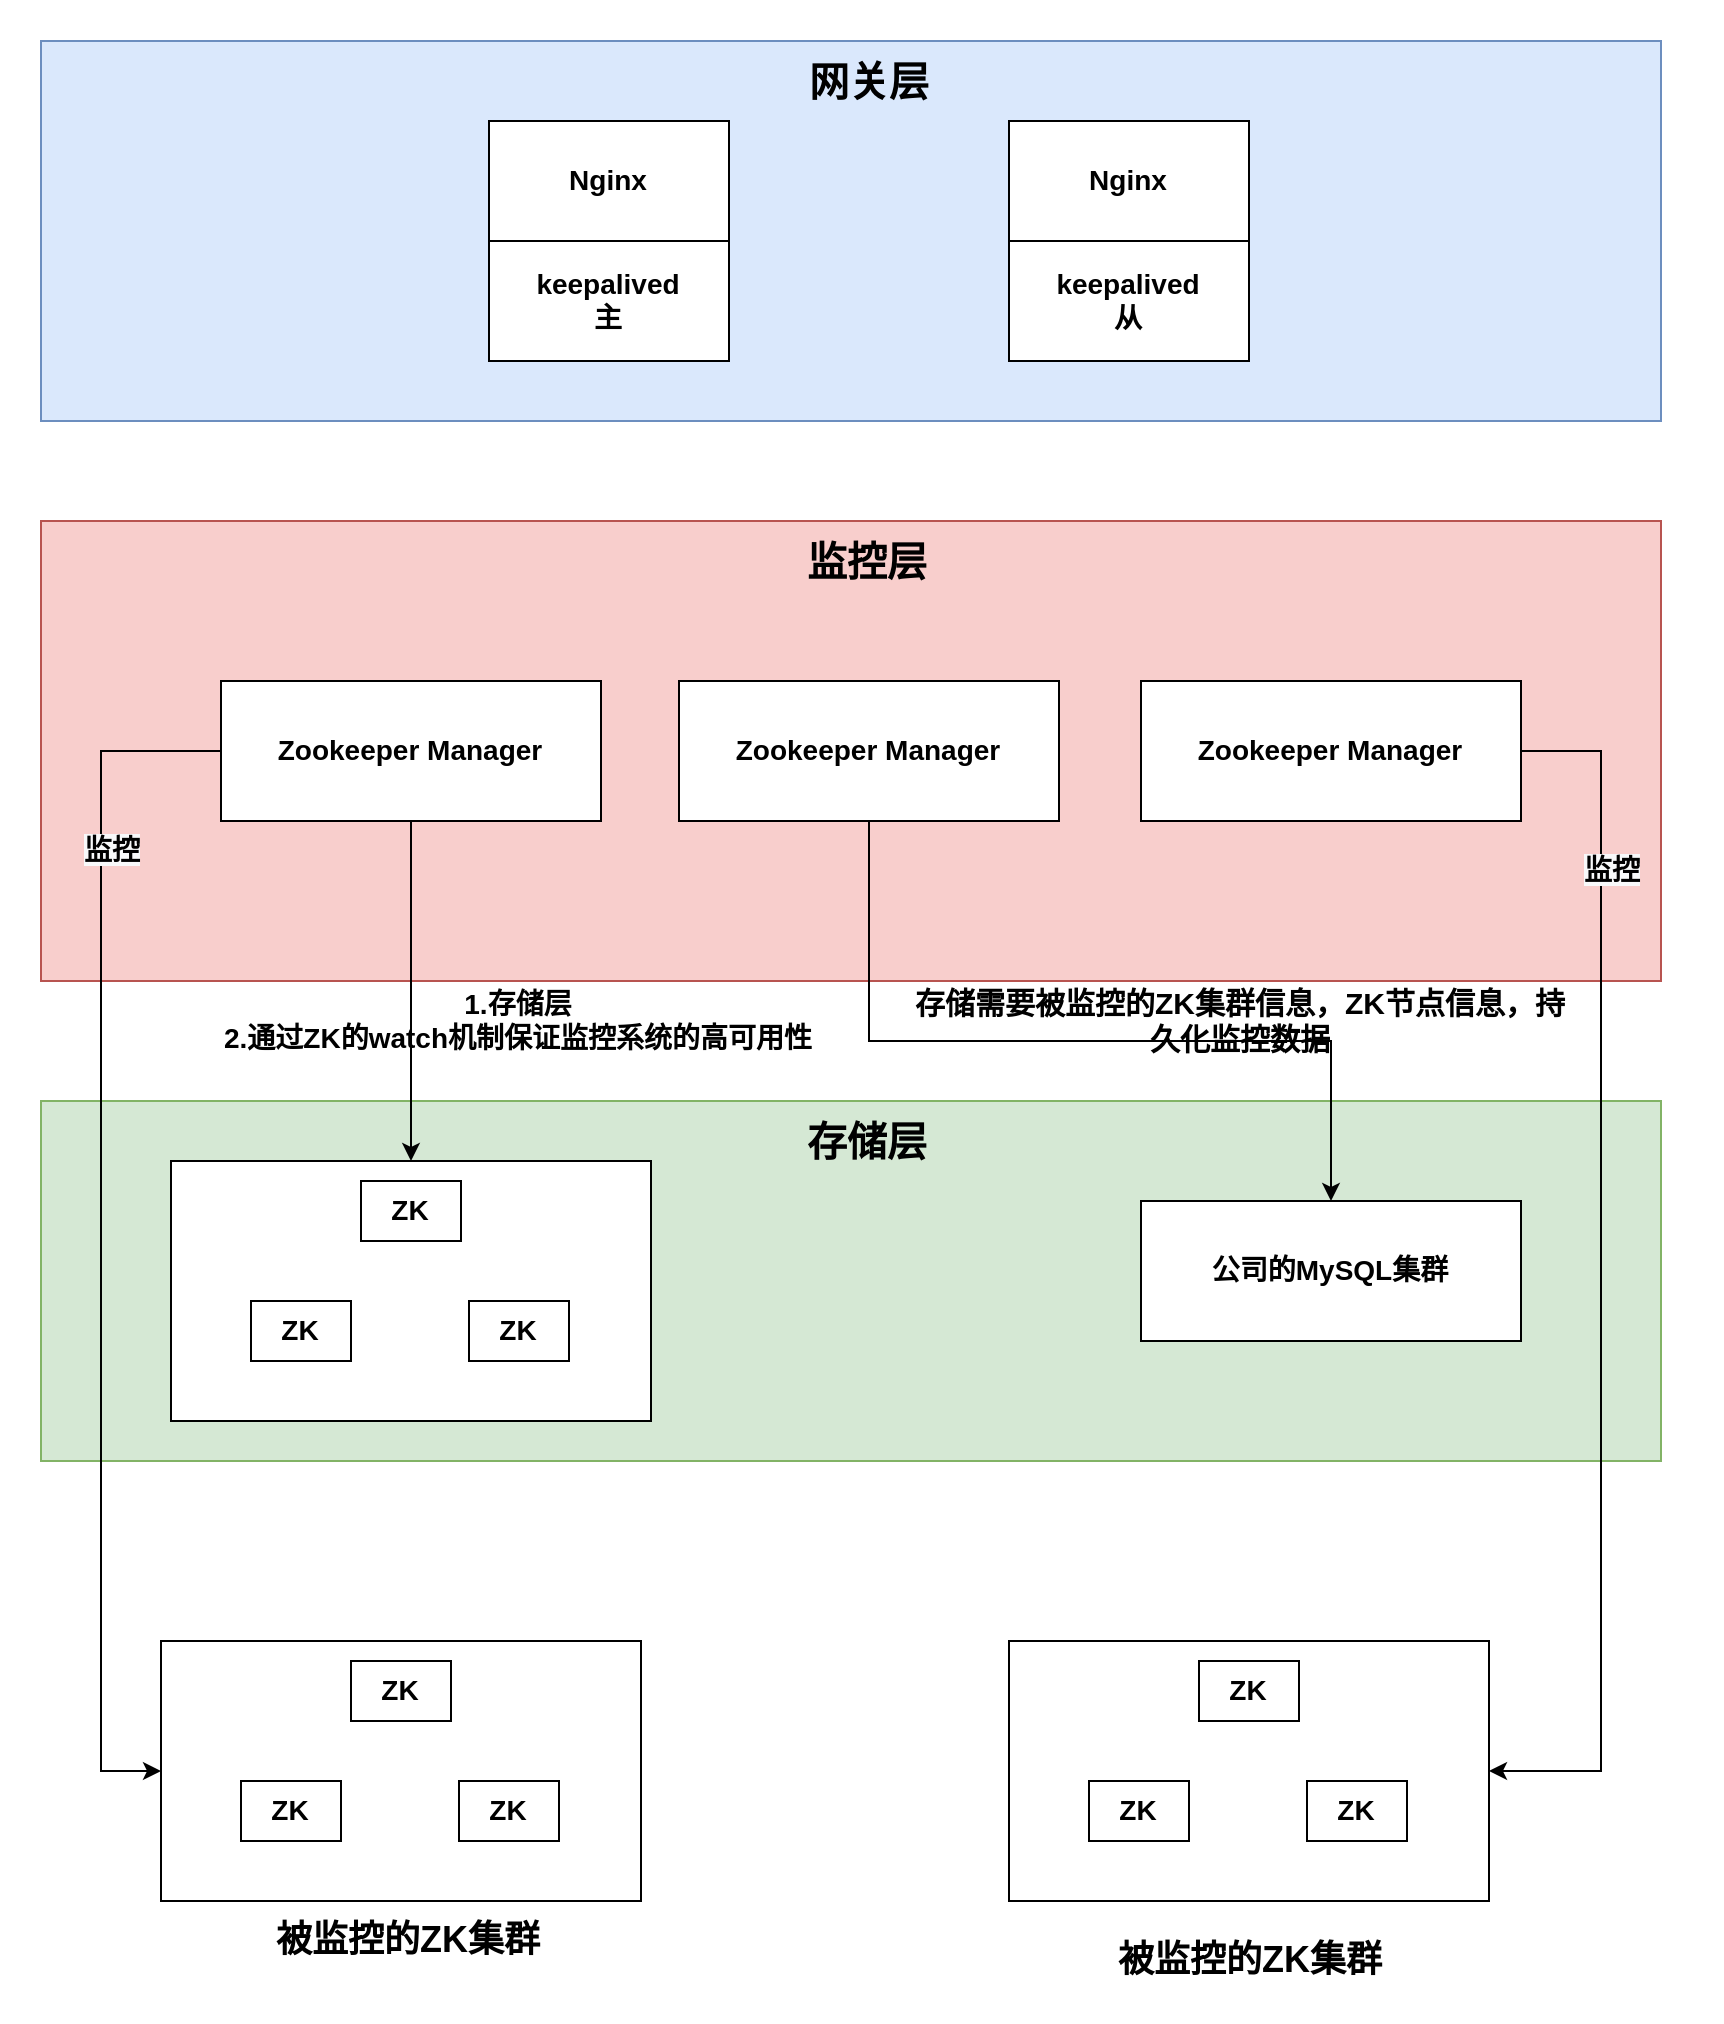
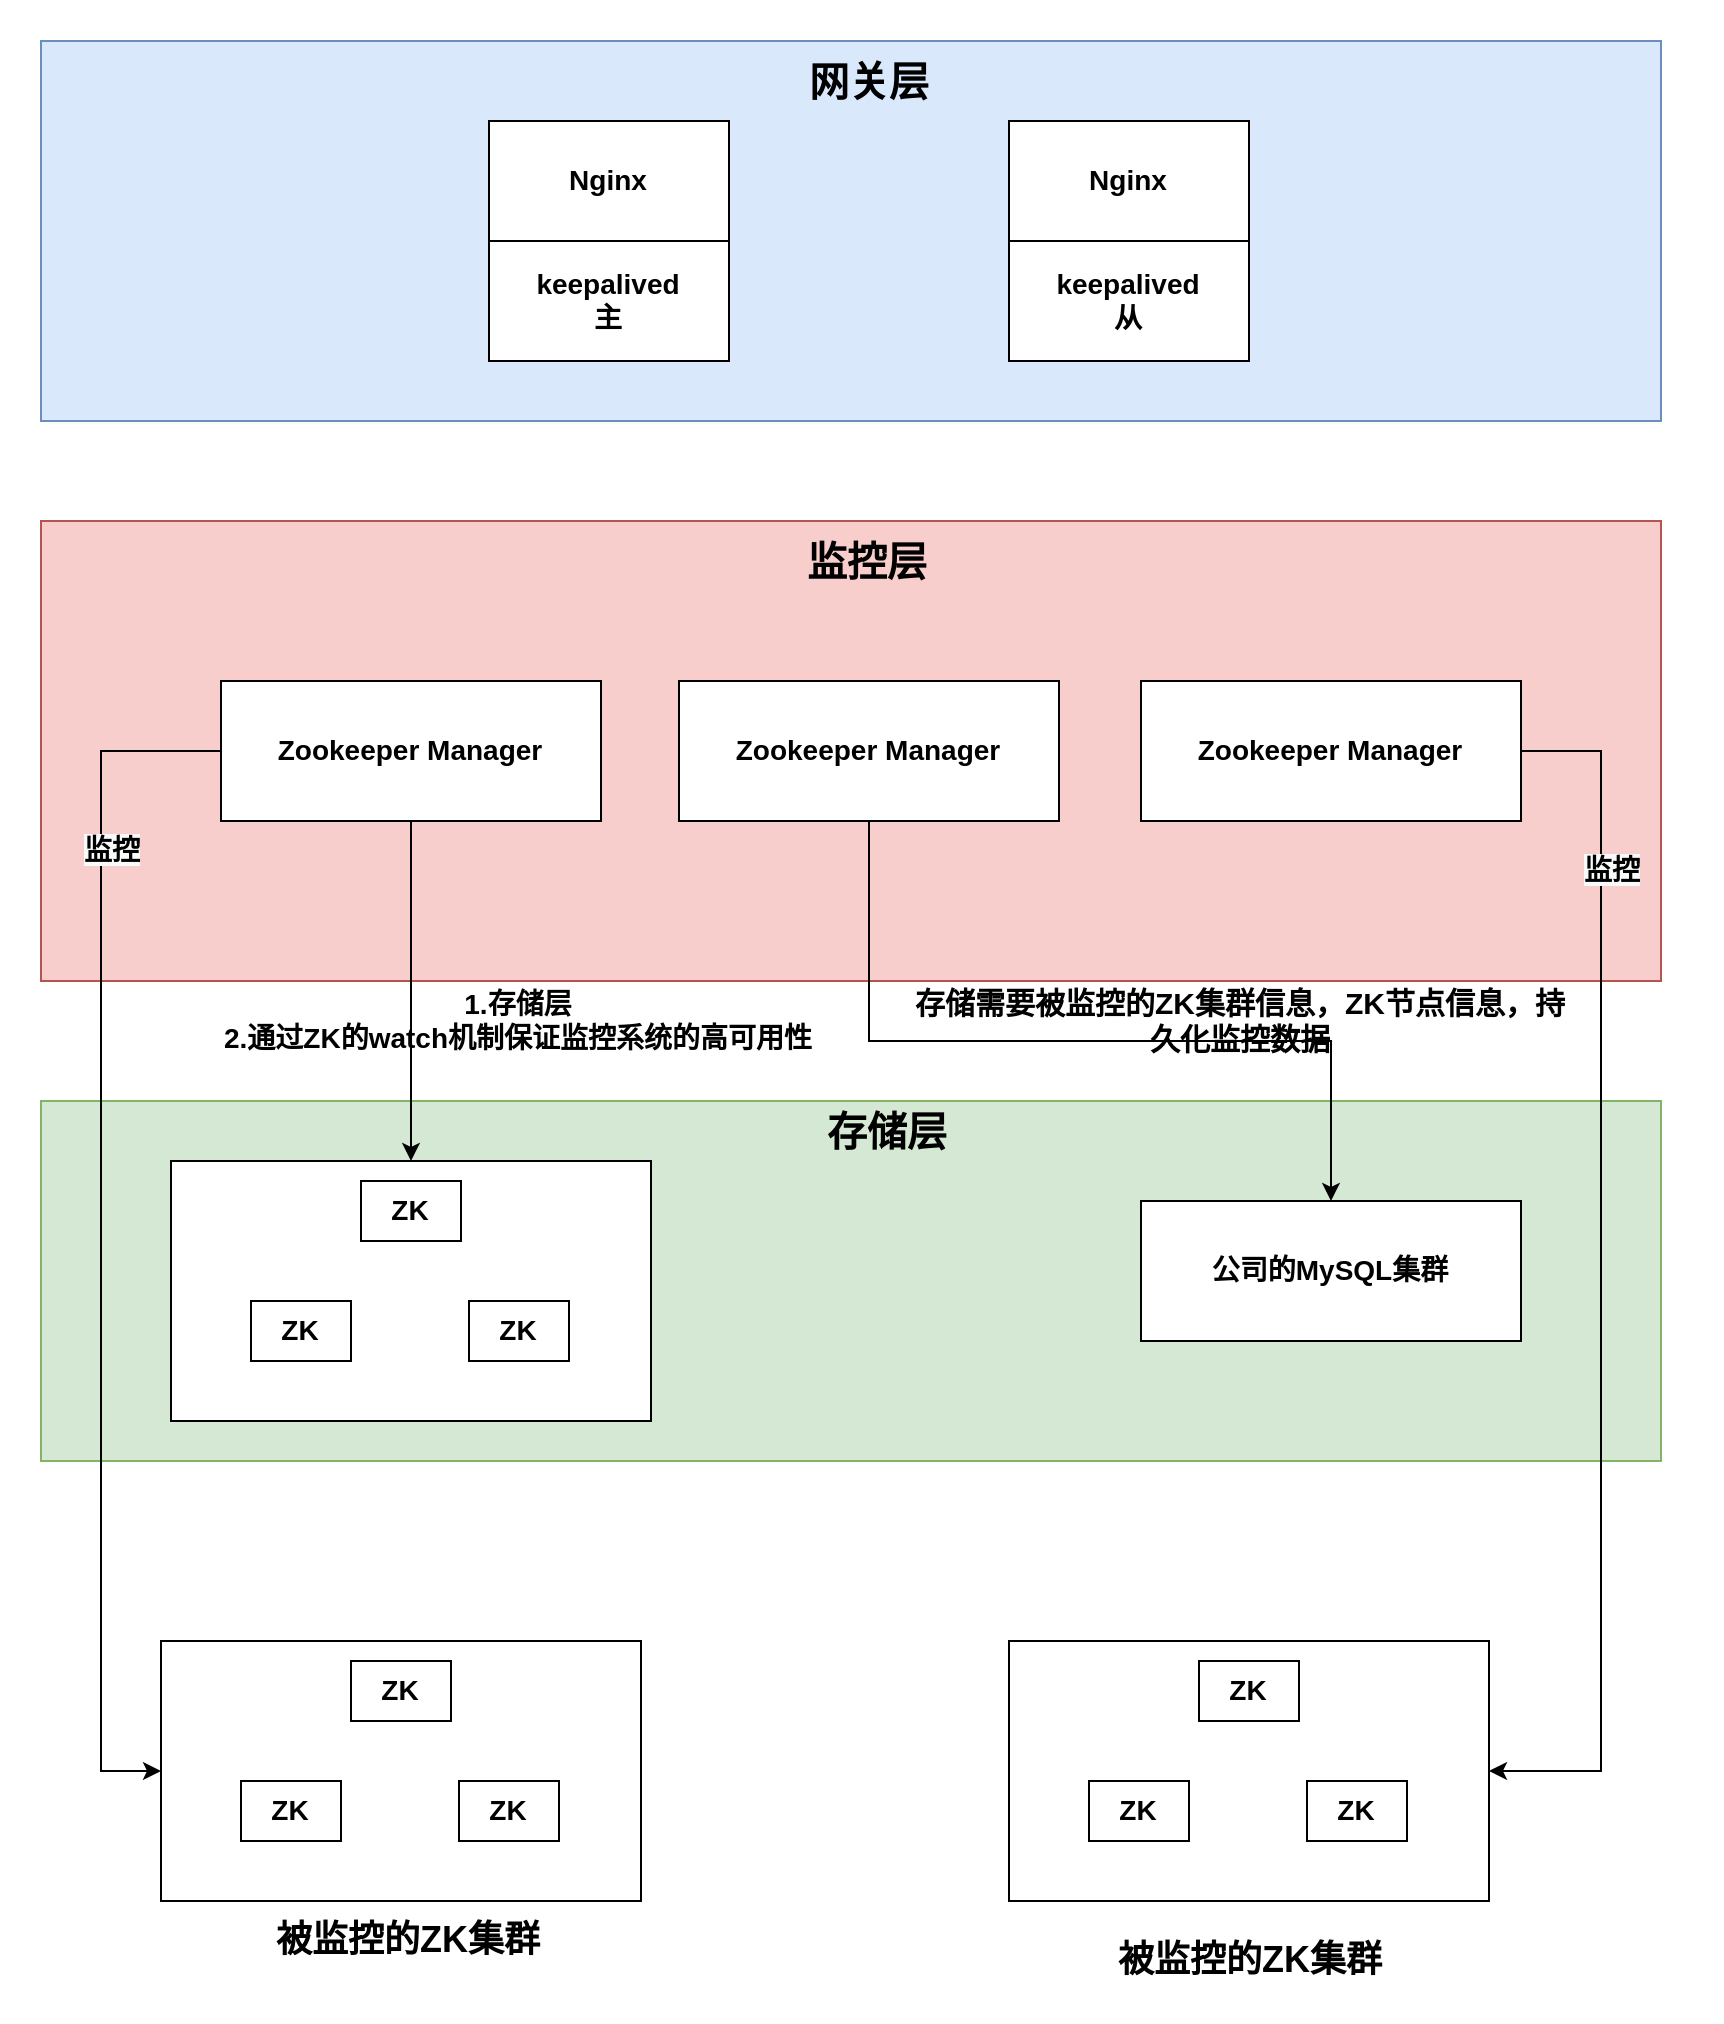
node "存储层": moved (868, 1141) -> (888, 1131)
